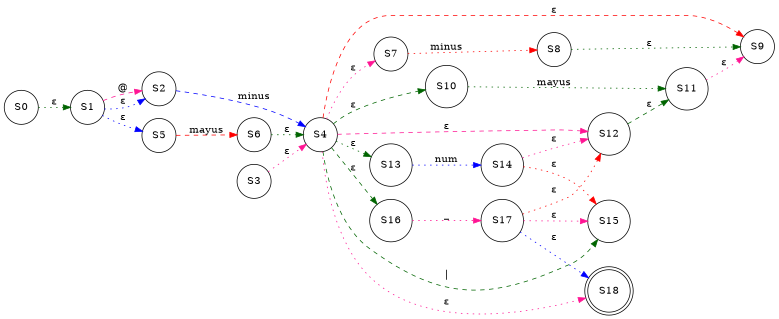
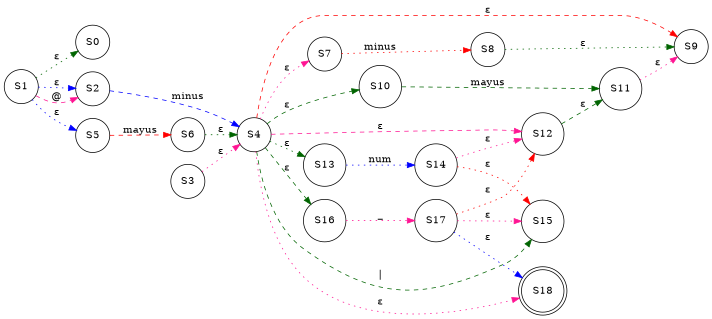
edge "S10" -> "S11": style dotted -> dashed
edge "S0" -> "S1": reversed
